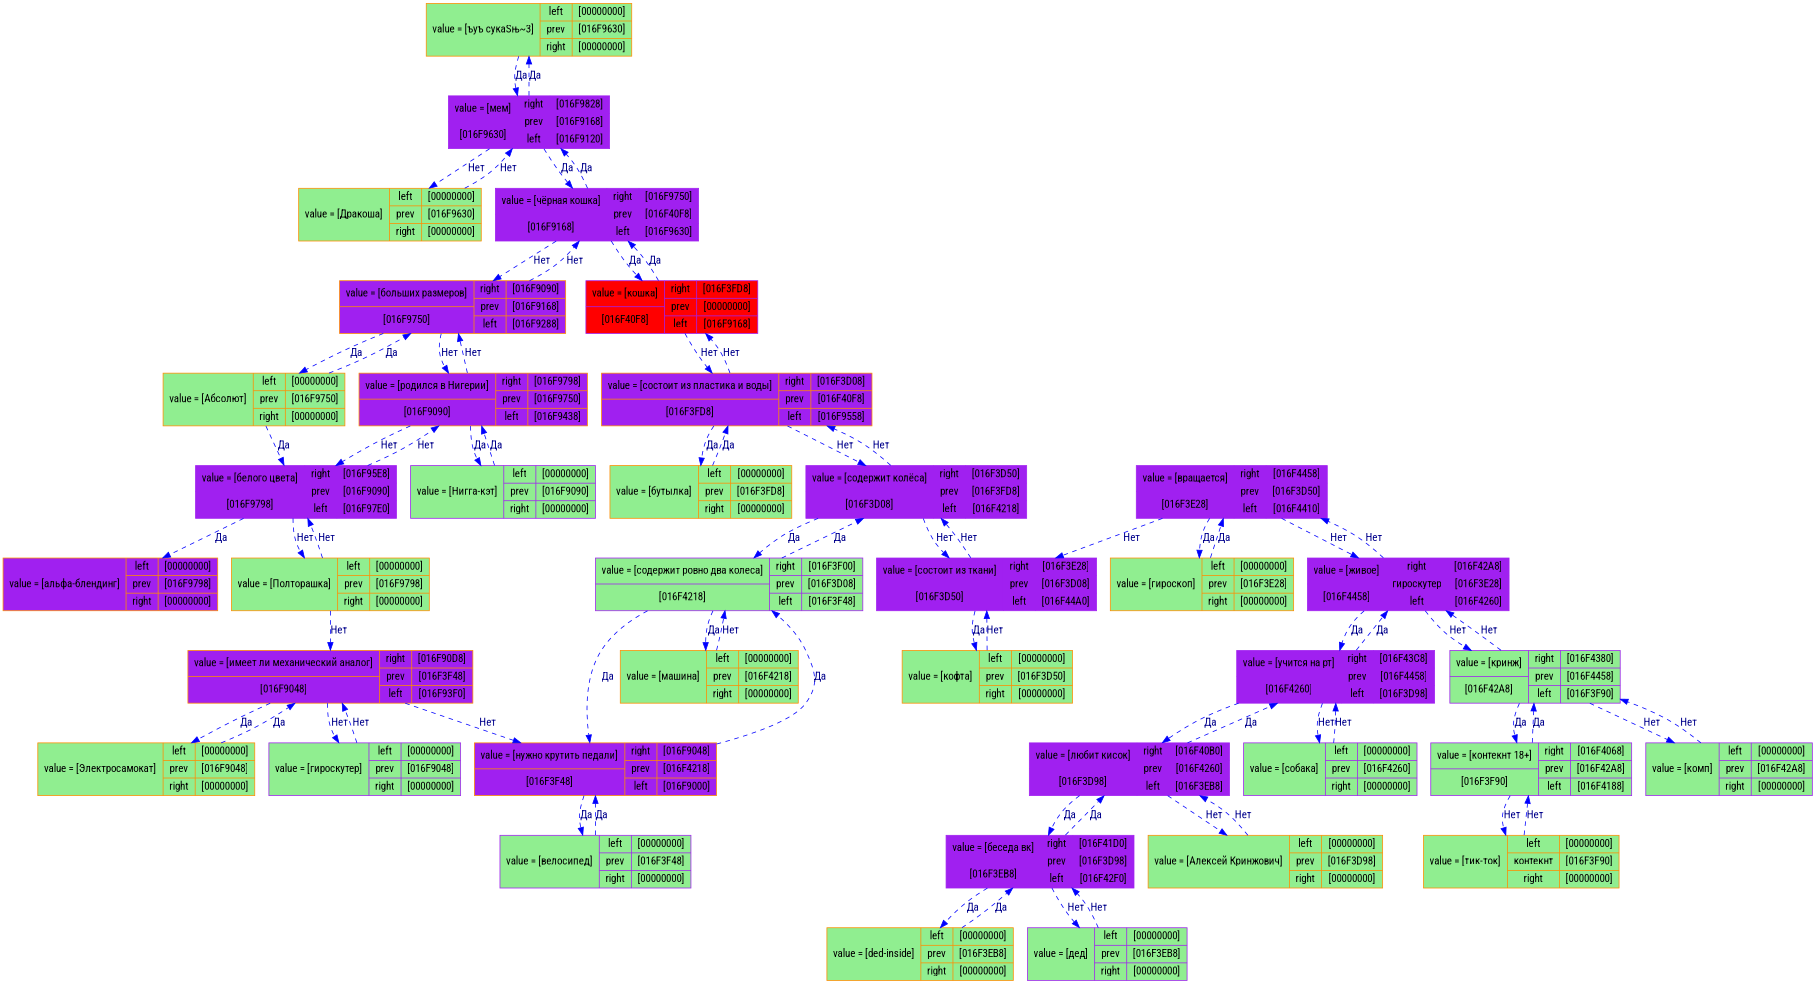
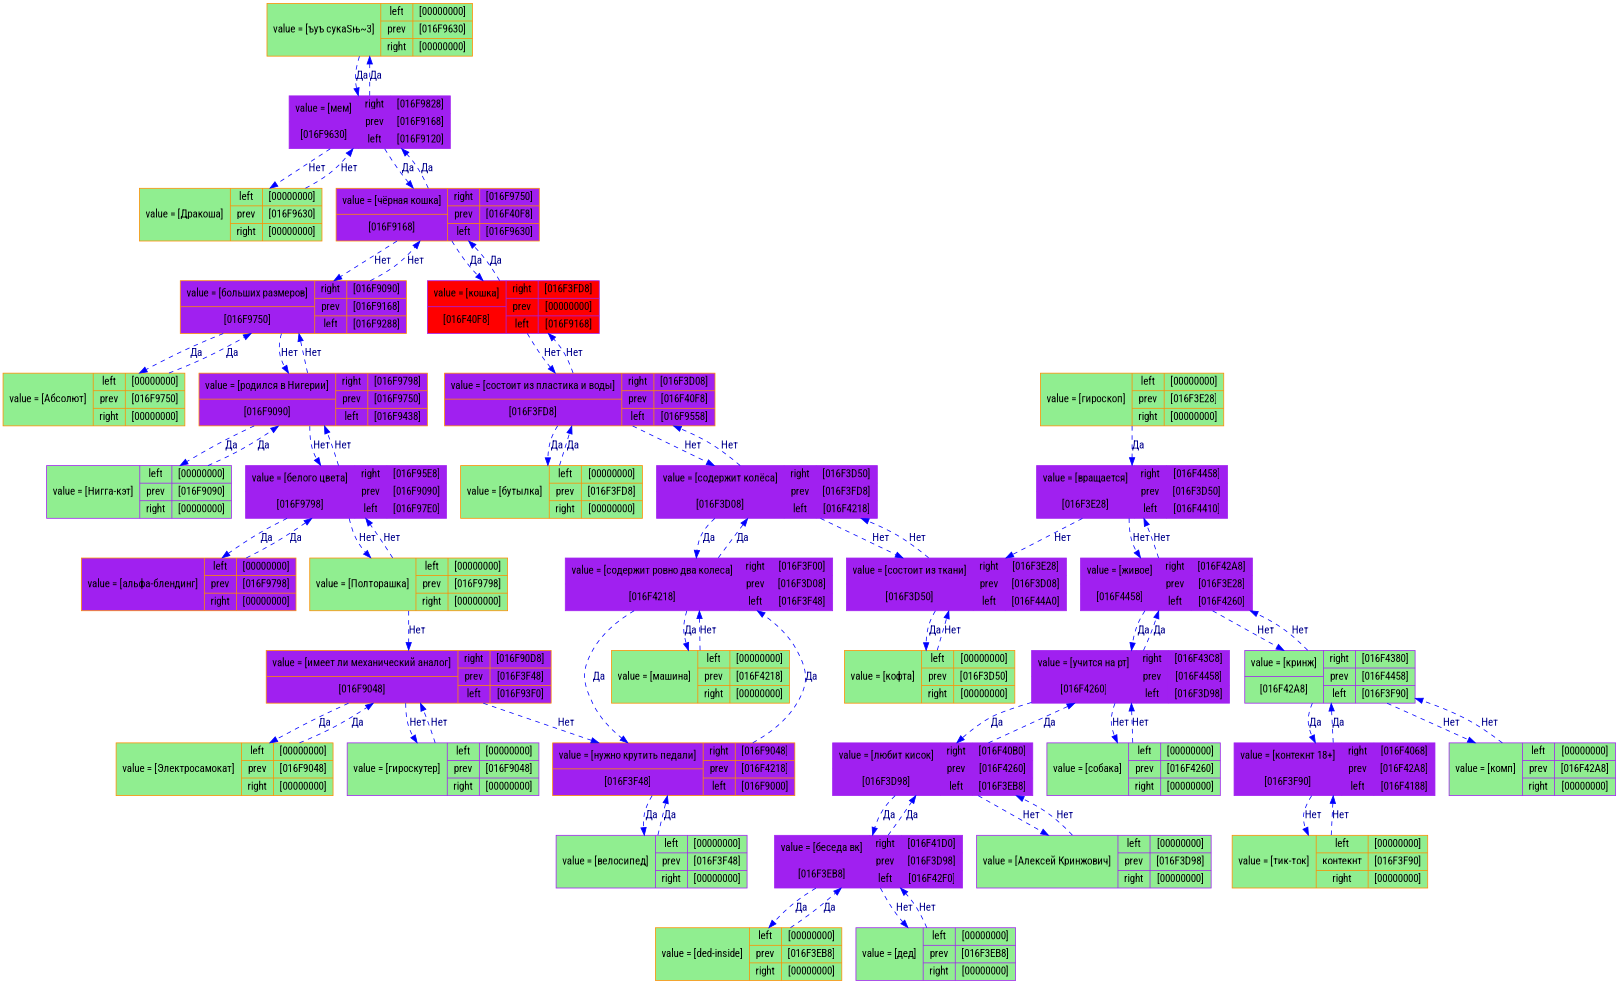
node "value = [чёрная кошка]": color purple -> darkorange
edge "value = [Абсолют]" -> "value = [белого цвета]": now "value = [альфа-блендинг]" -> "value = [белого цвета]"
edge "value = [вращается]" -> "value = [гироскоп]": removed, label "Да"
node "value = [содержит ровно два колеса]": fillcolor lightgreen -> purple
node "value = [живое]": text "гироскутер" -> "prev"
node "value = [контекнт 18+]": fillcolor lightgreen -> purple
node "value = [Алексей Кринжович]": color darkorange -> purple
